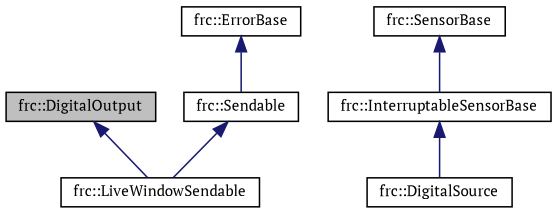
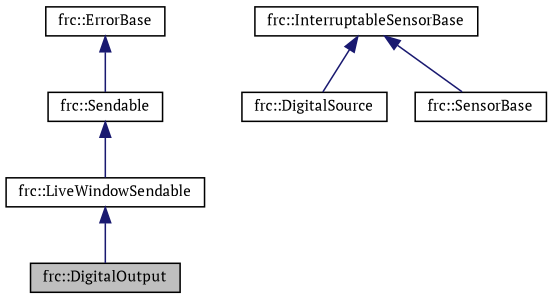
edge "frc::InterruptableSensorBase" -> "frc::SensorBase": reversed
edge "frc::LiveWindowSendable" -> "frc::DigitalOutput": reversed
